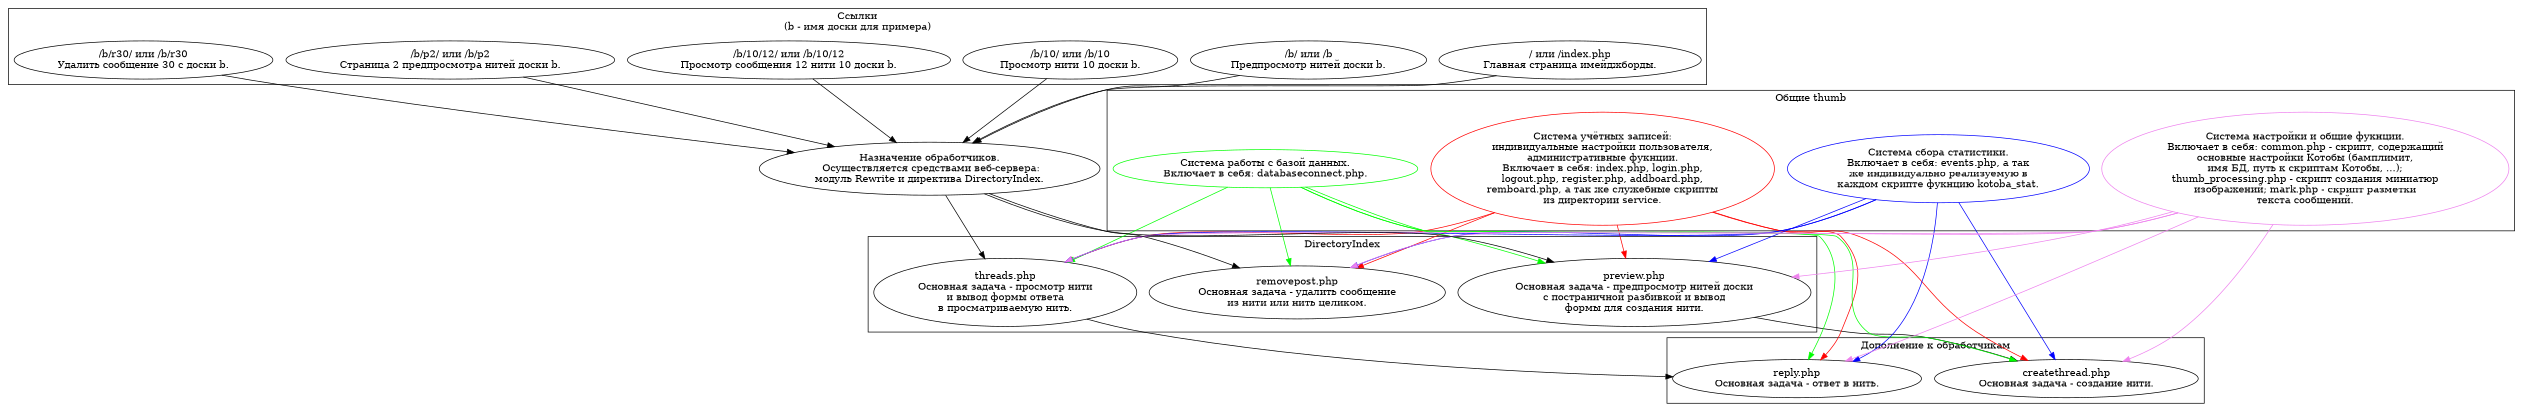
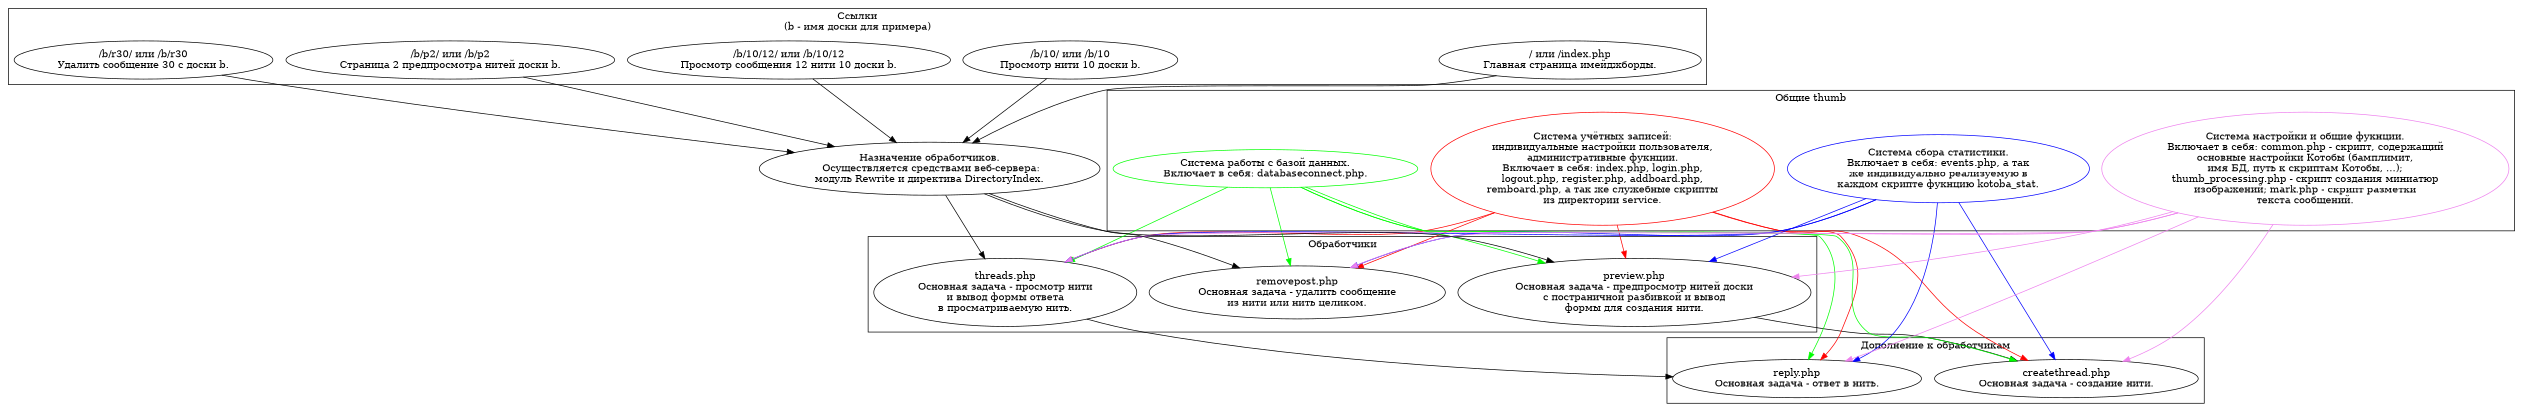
node "/b/ или /b Предпросмотр нитей доски b.": removed
cluster "DirectoryIndex": label "DirectoryIndex" -> "Обработчики"
